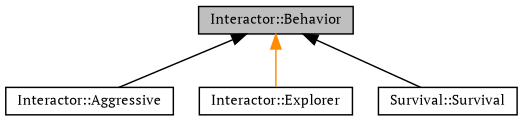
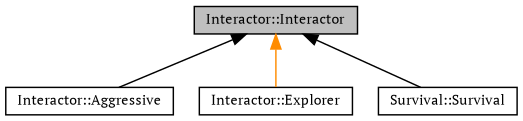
node "Interactor::Behavior": label "Interactor::Behavior" -> "Interactor::Interactor"
